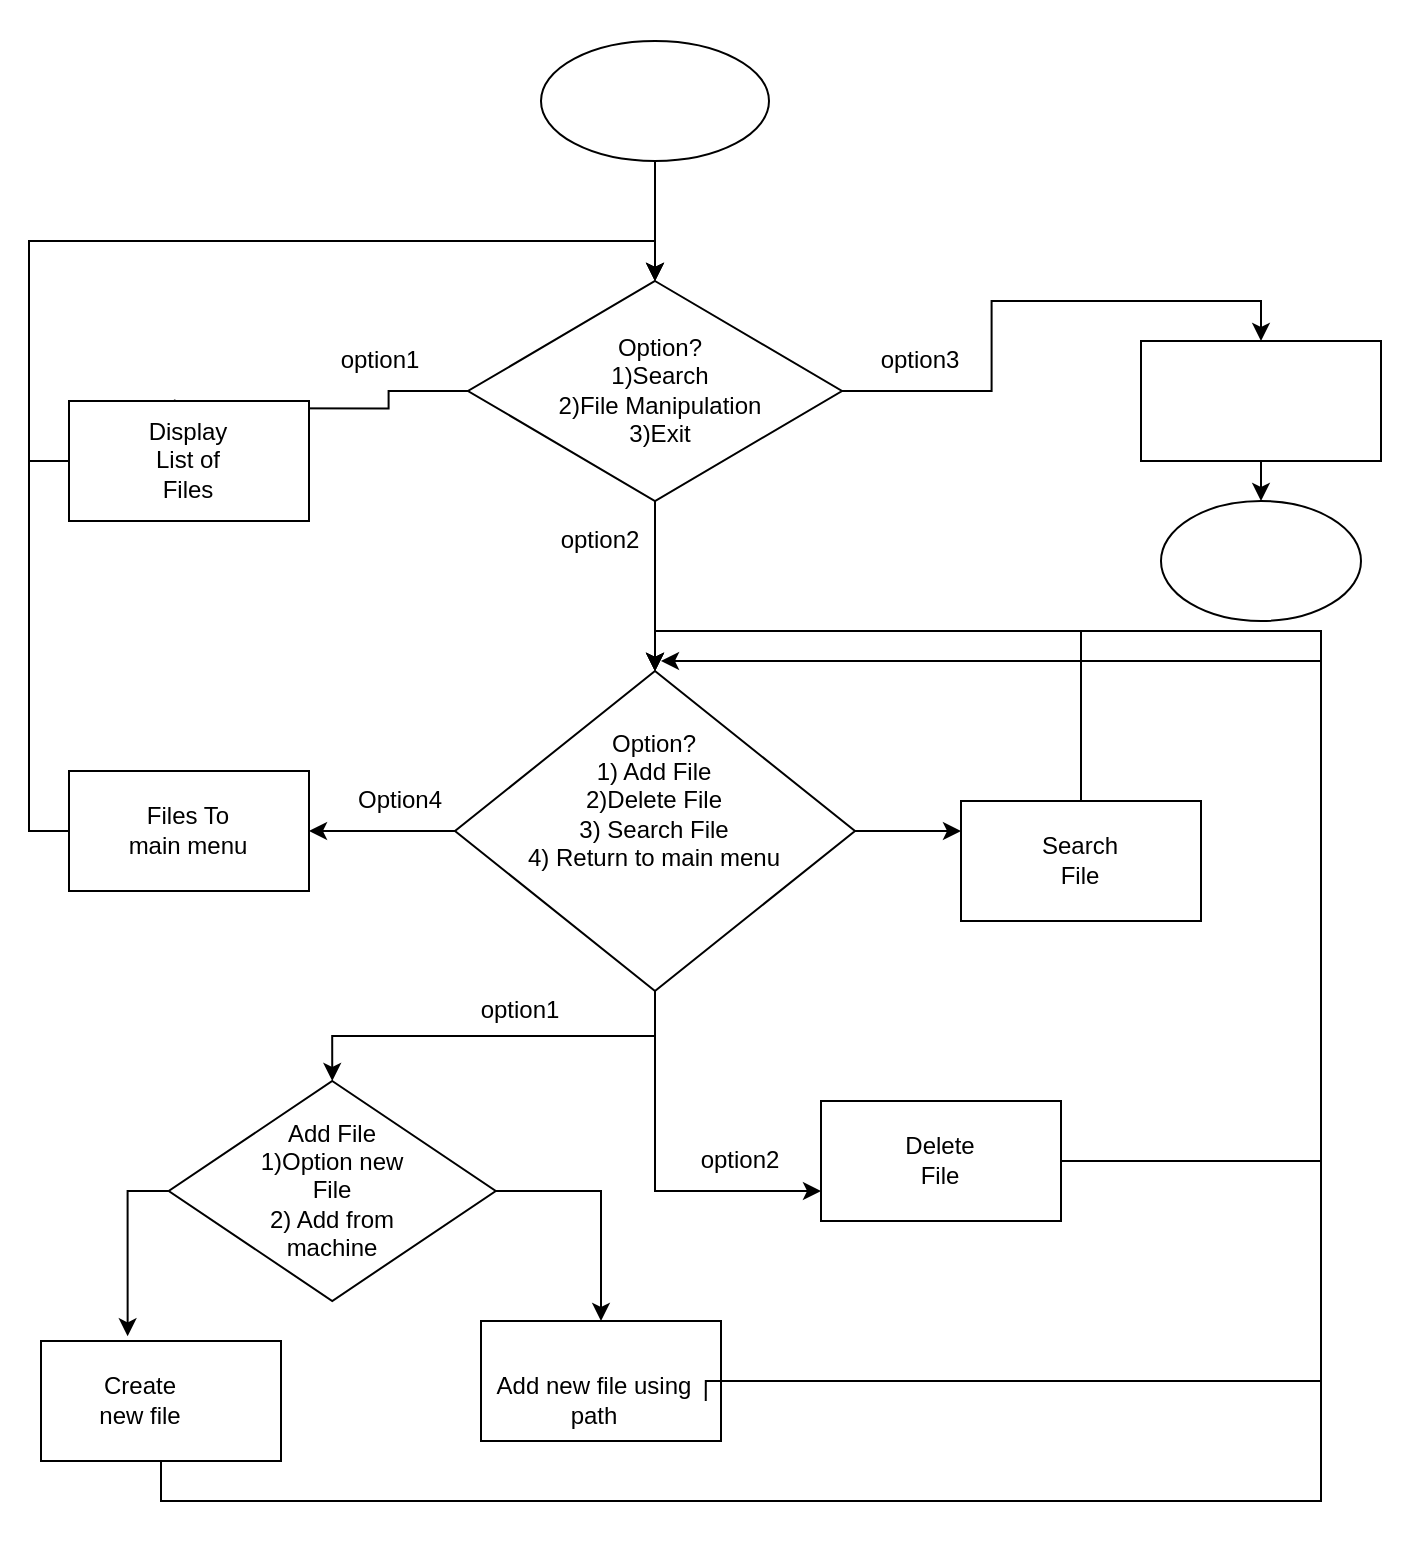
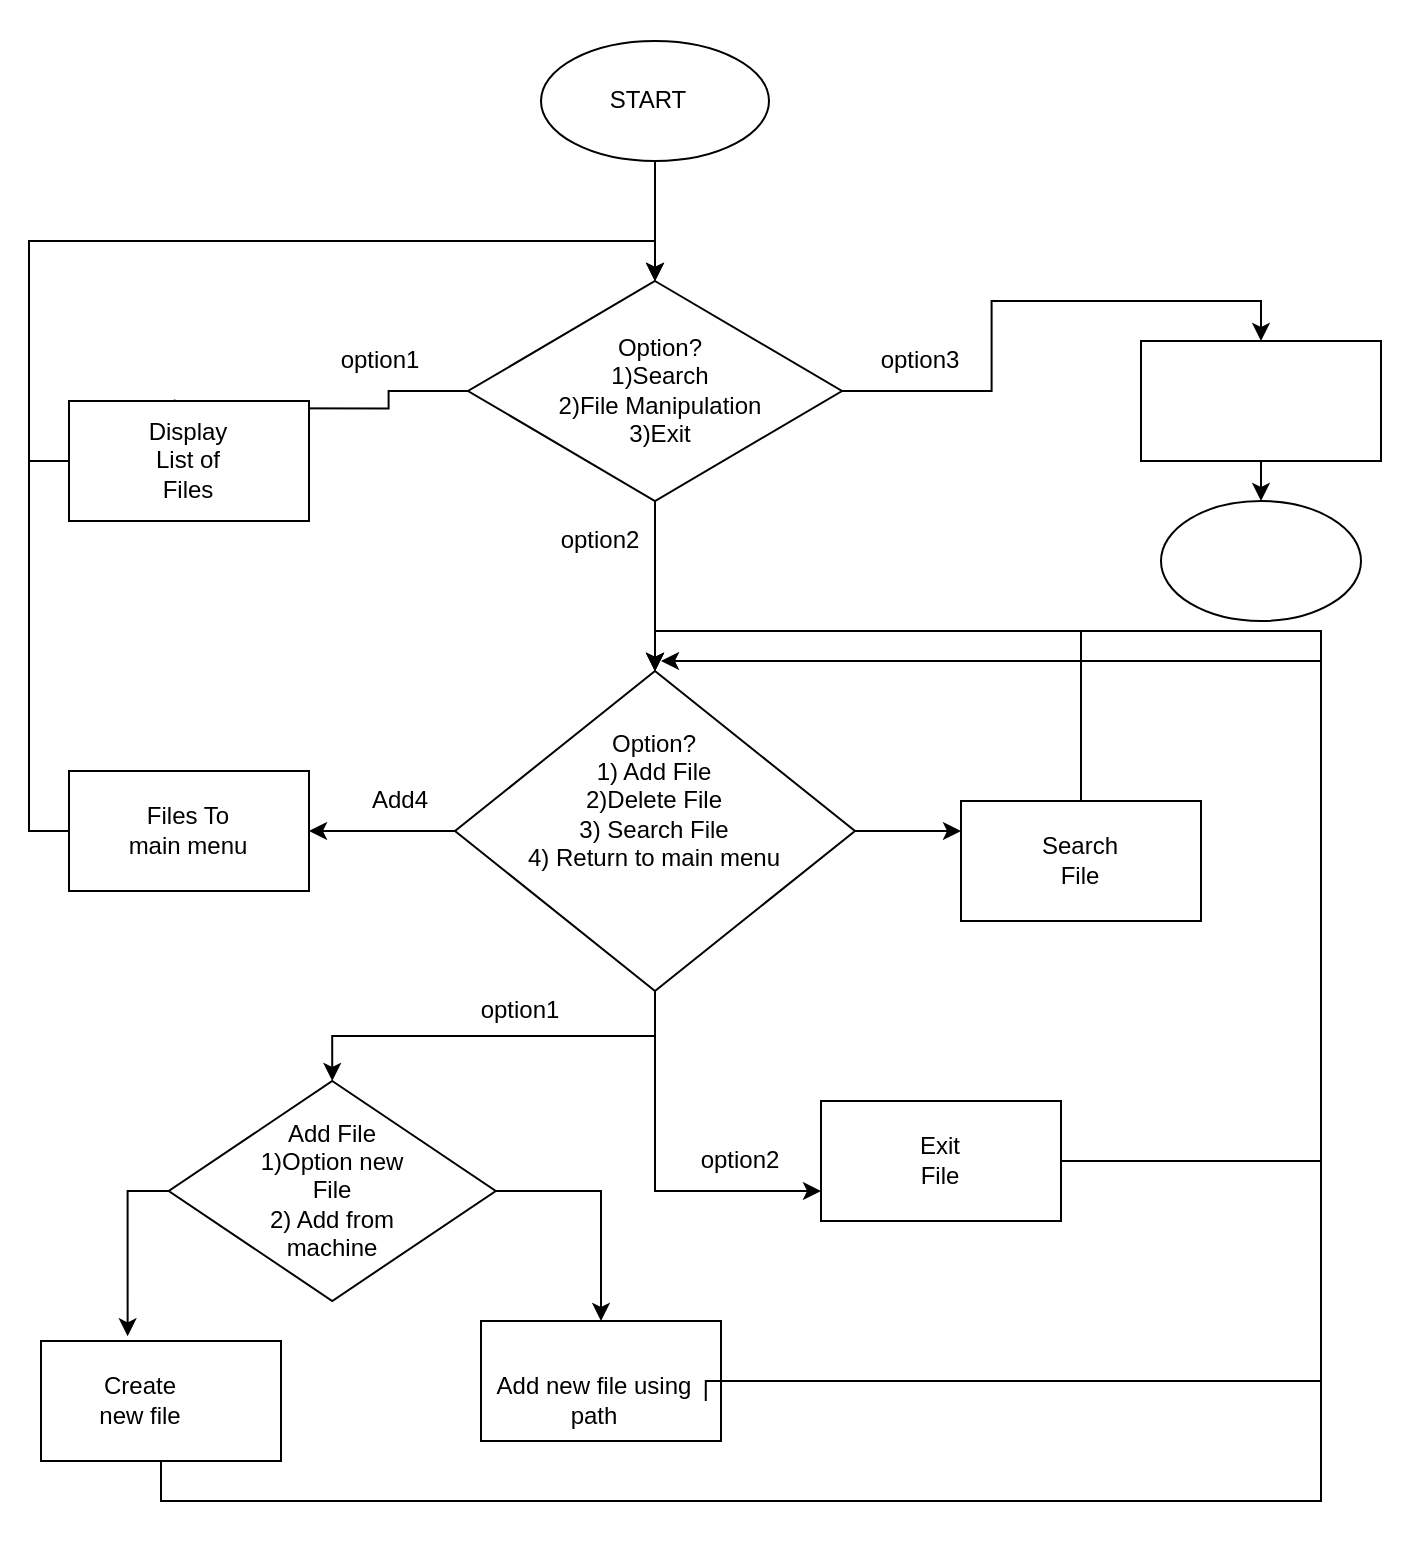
node "START": added
node "Option4": label "Option4" -> "Add4"
node "Delete File": label "Delete File" -> "Exit File"
